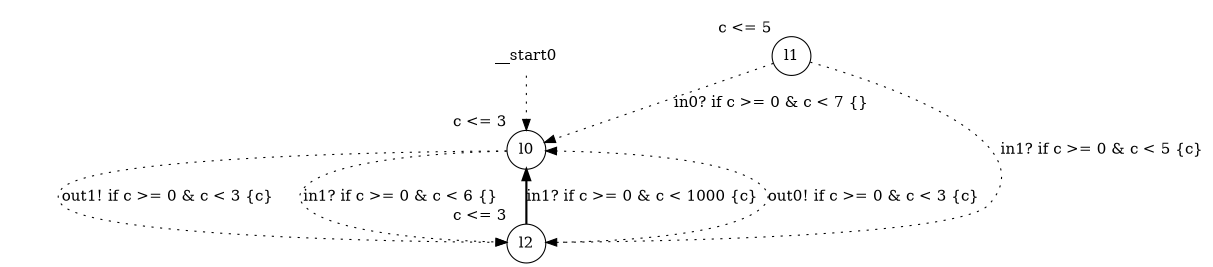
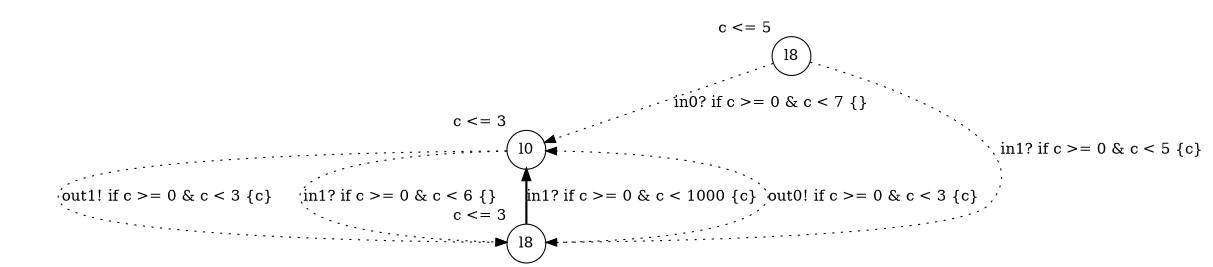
node "__start0": removed
node "l1 c <= 5": label "l1 c <= 5" -> "l8 c <= 5"
node "l2 c <= 3": label "l2 c <= 3" -> "l8 c <= 3"
